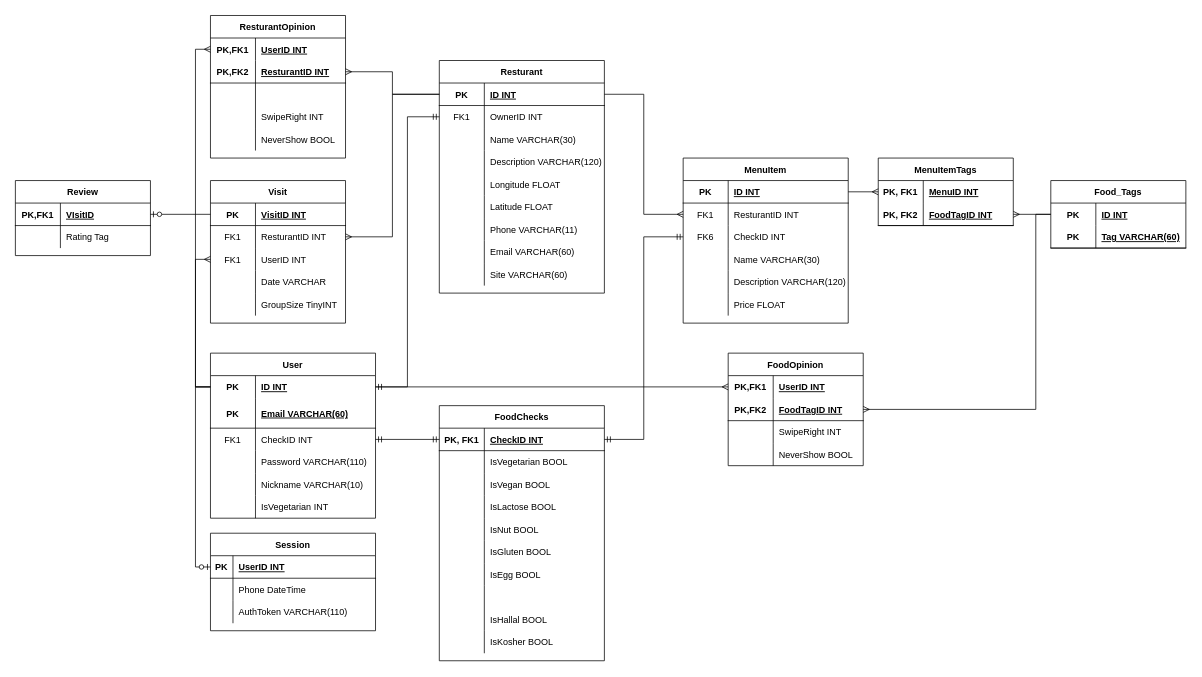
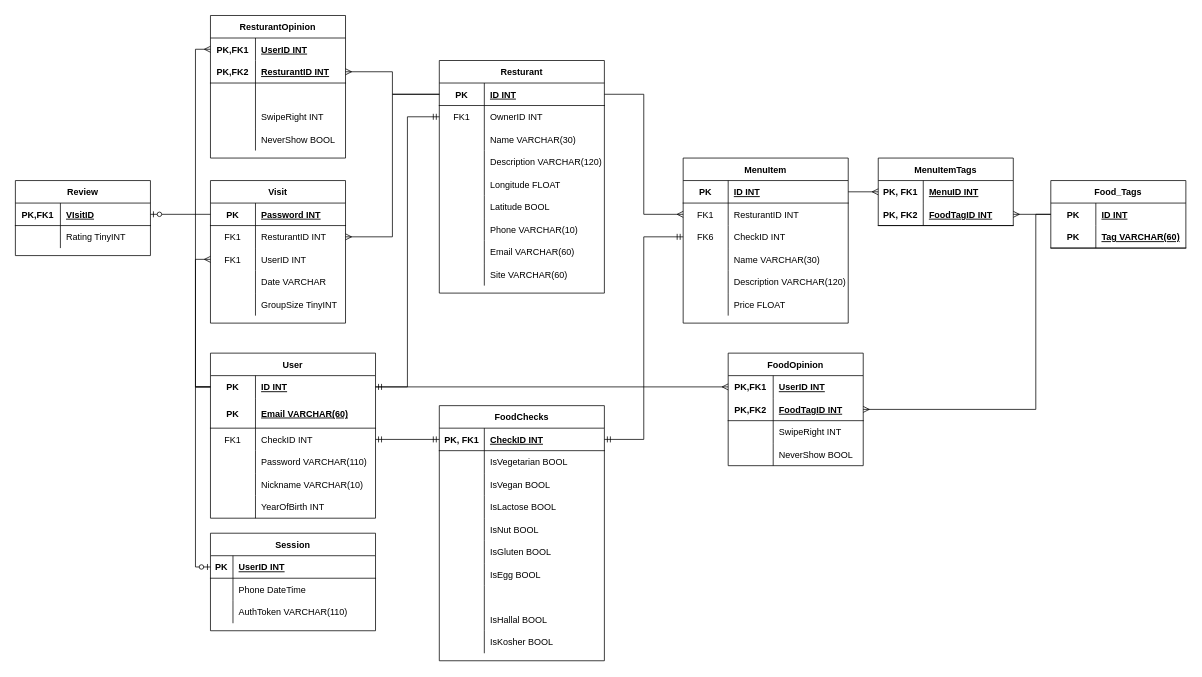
node "Latitude FLOAT": label "Latitude FLOAT" -> "Latitude BOOL"
node "VisitID INT": label "VisitID INT" -> "Password INT"
node "Phone VARCHAR(11)": label "Phone VARCHAR(11)" -> "Phone VARCHAR(10)"
node "Rating Tag": label "Rating Tag" -> "Rating TinyINT"
node "IsVegetarian INT": label "IsVegetarian INT" -> "YearOfBirth INT"
